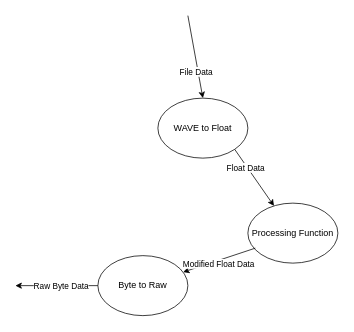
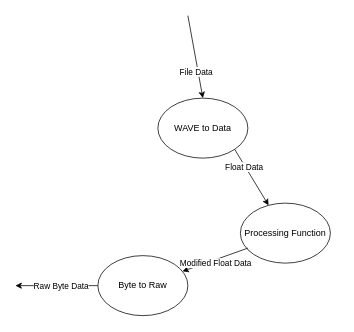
node "WAVE to Float": label "WAVE to Float" -> "WAVE to Data"
node "Processing Function": moved (293, 233) -> (285, 233)
